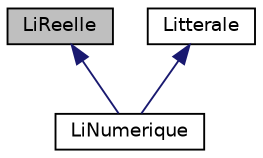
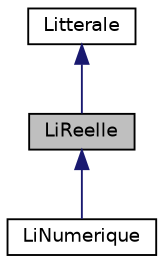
edge "LiNumerique" -> "Litterale": now "LiReelle" -> "Litterale"
